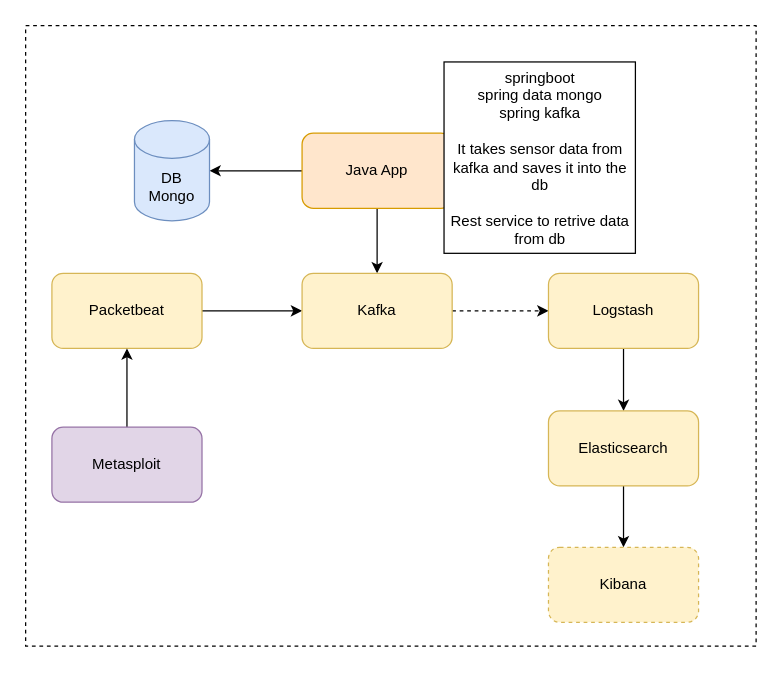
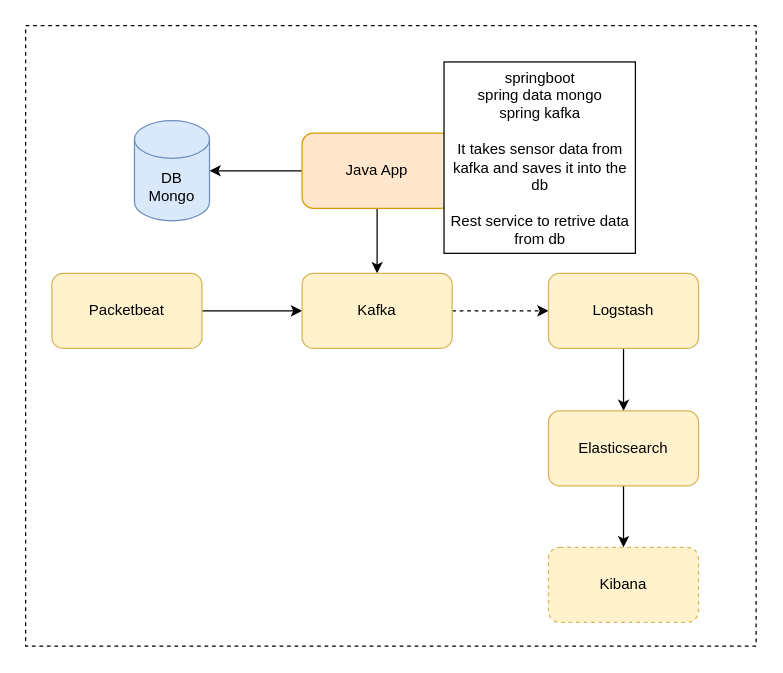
edge "Metasploit" -> "Packetbeat": removed
node "Metasploit": removed
